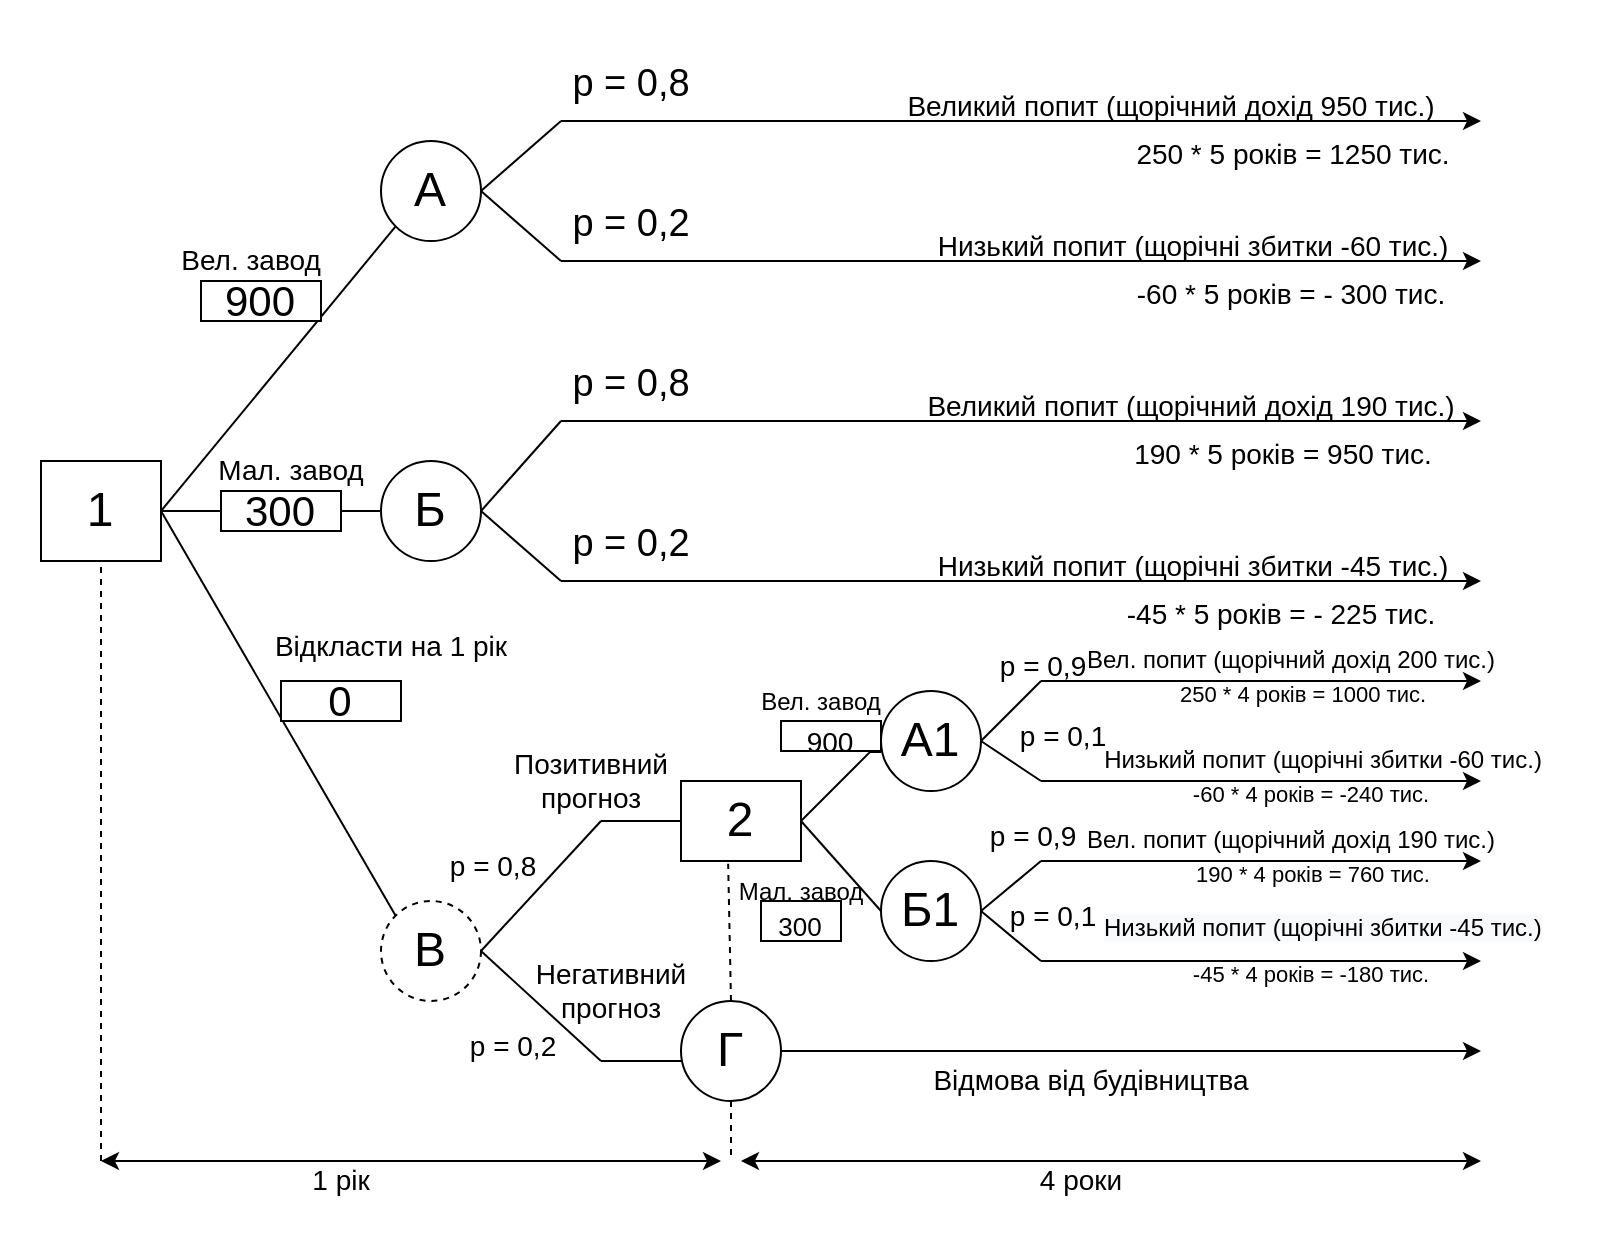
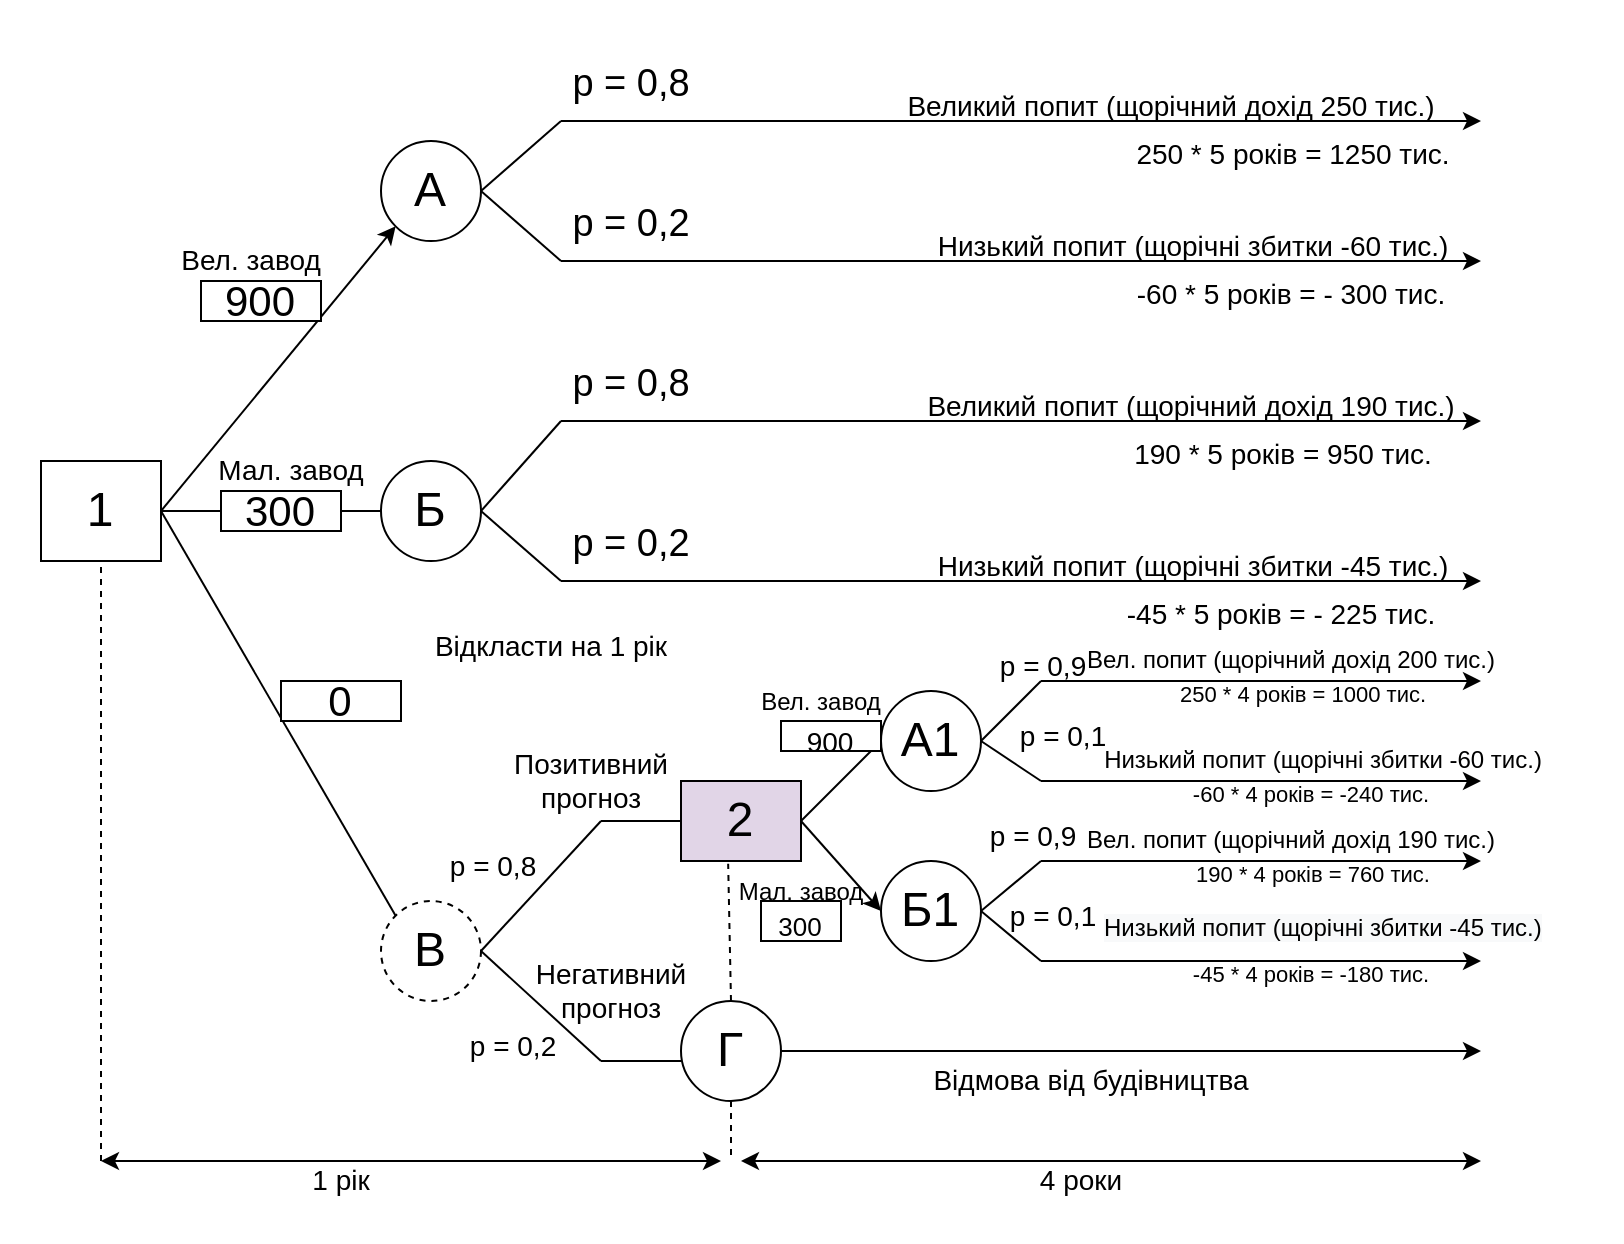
node "Великий попит (щорічний дохід 950 тис.)": label "Великий попит (щорічний дохід 950 тис.)" -> "Великий попит (щорічний дохід 250 тис.)"
edge "А" -- "1": arrowhead none -> classic
node "Відкласти на 1 рік": moved (391, 641) -> (551, 641)
edge "2" -> "А1": arrowhead diamond -> none
node "2": fillcolor #ffffff -> #e1d5e7
edge "2" -- "Б1": arrowhead none -> classic
